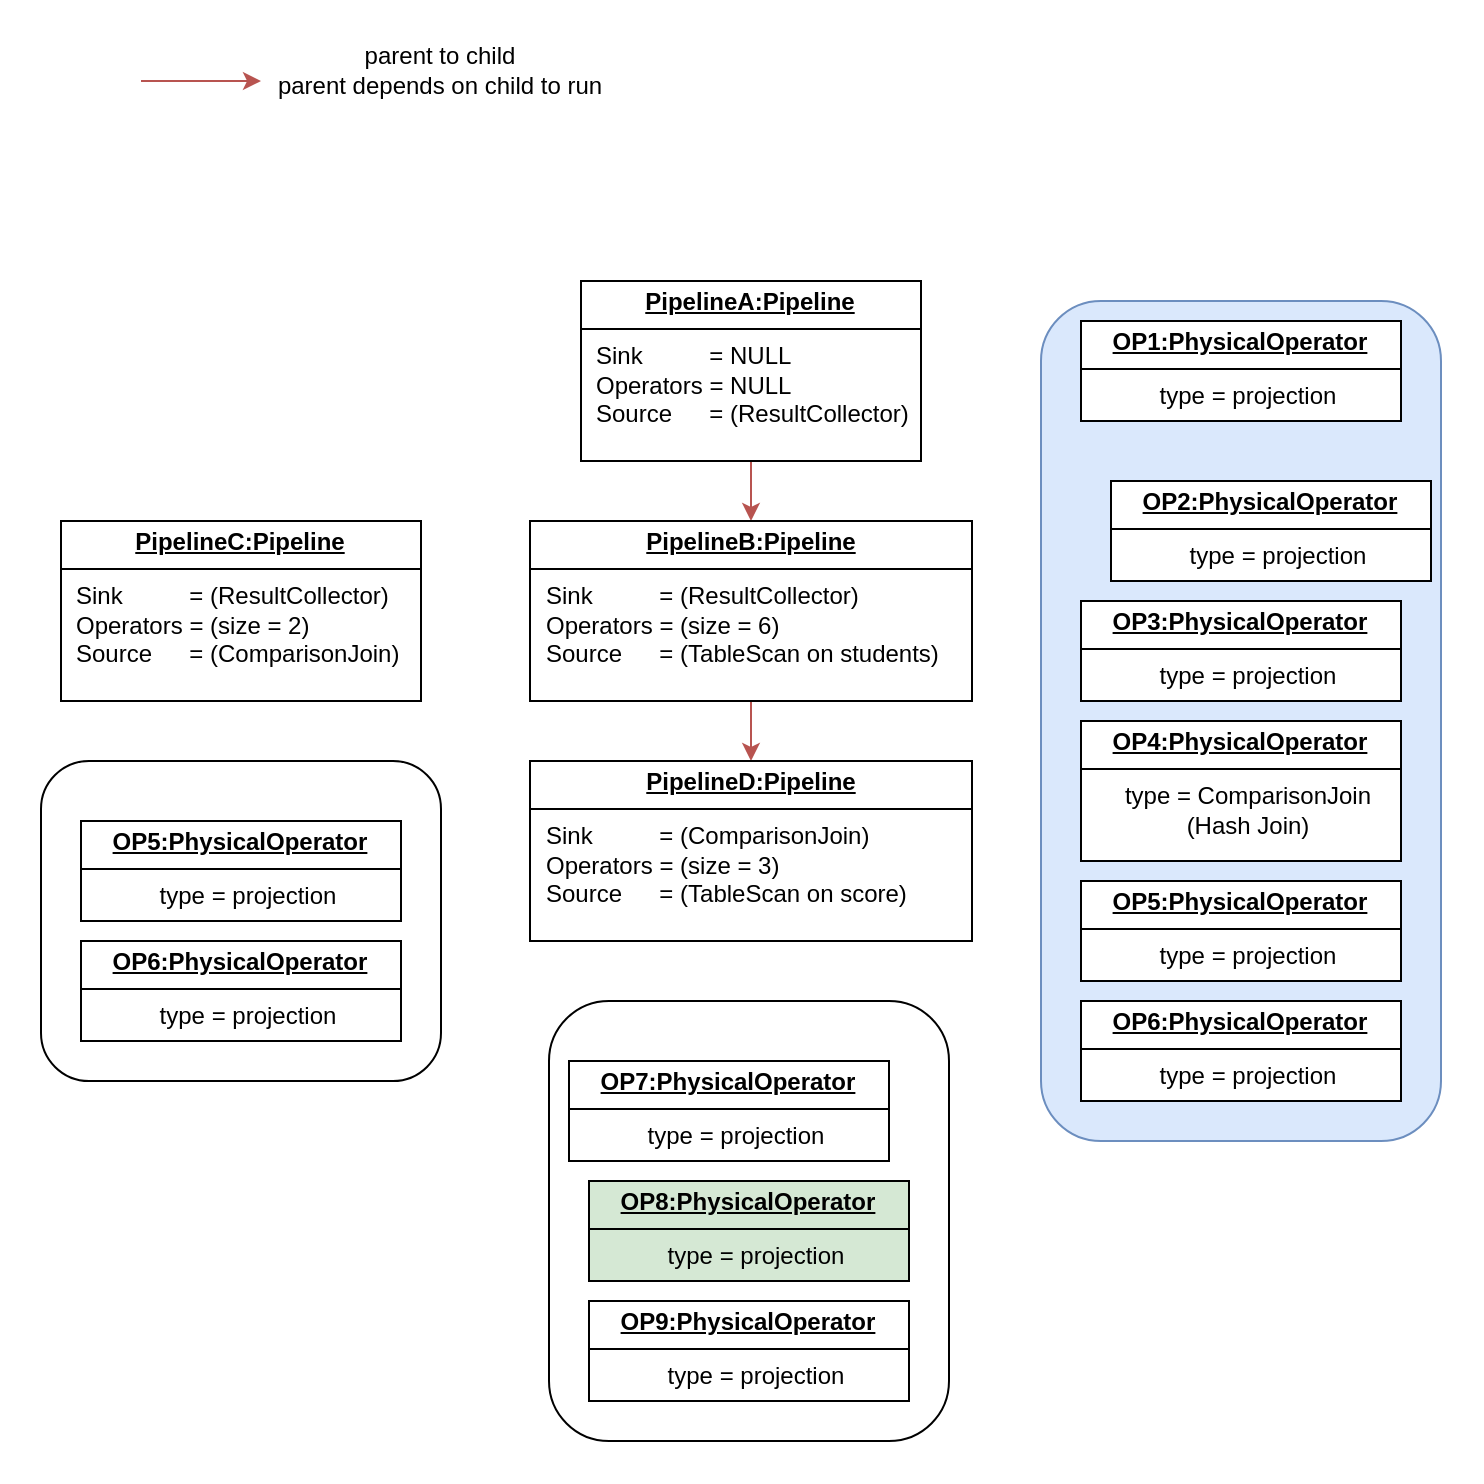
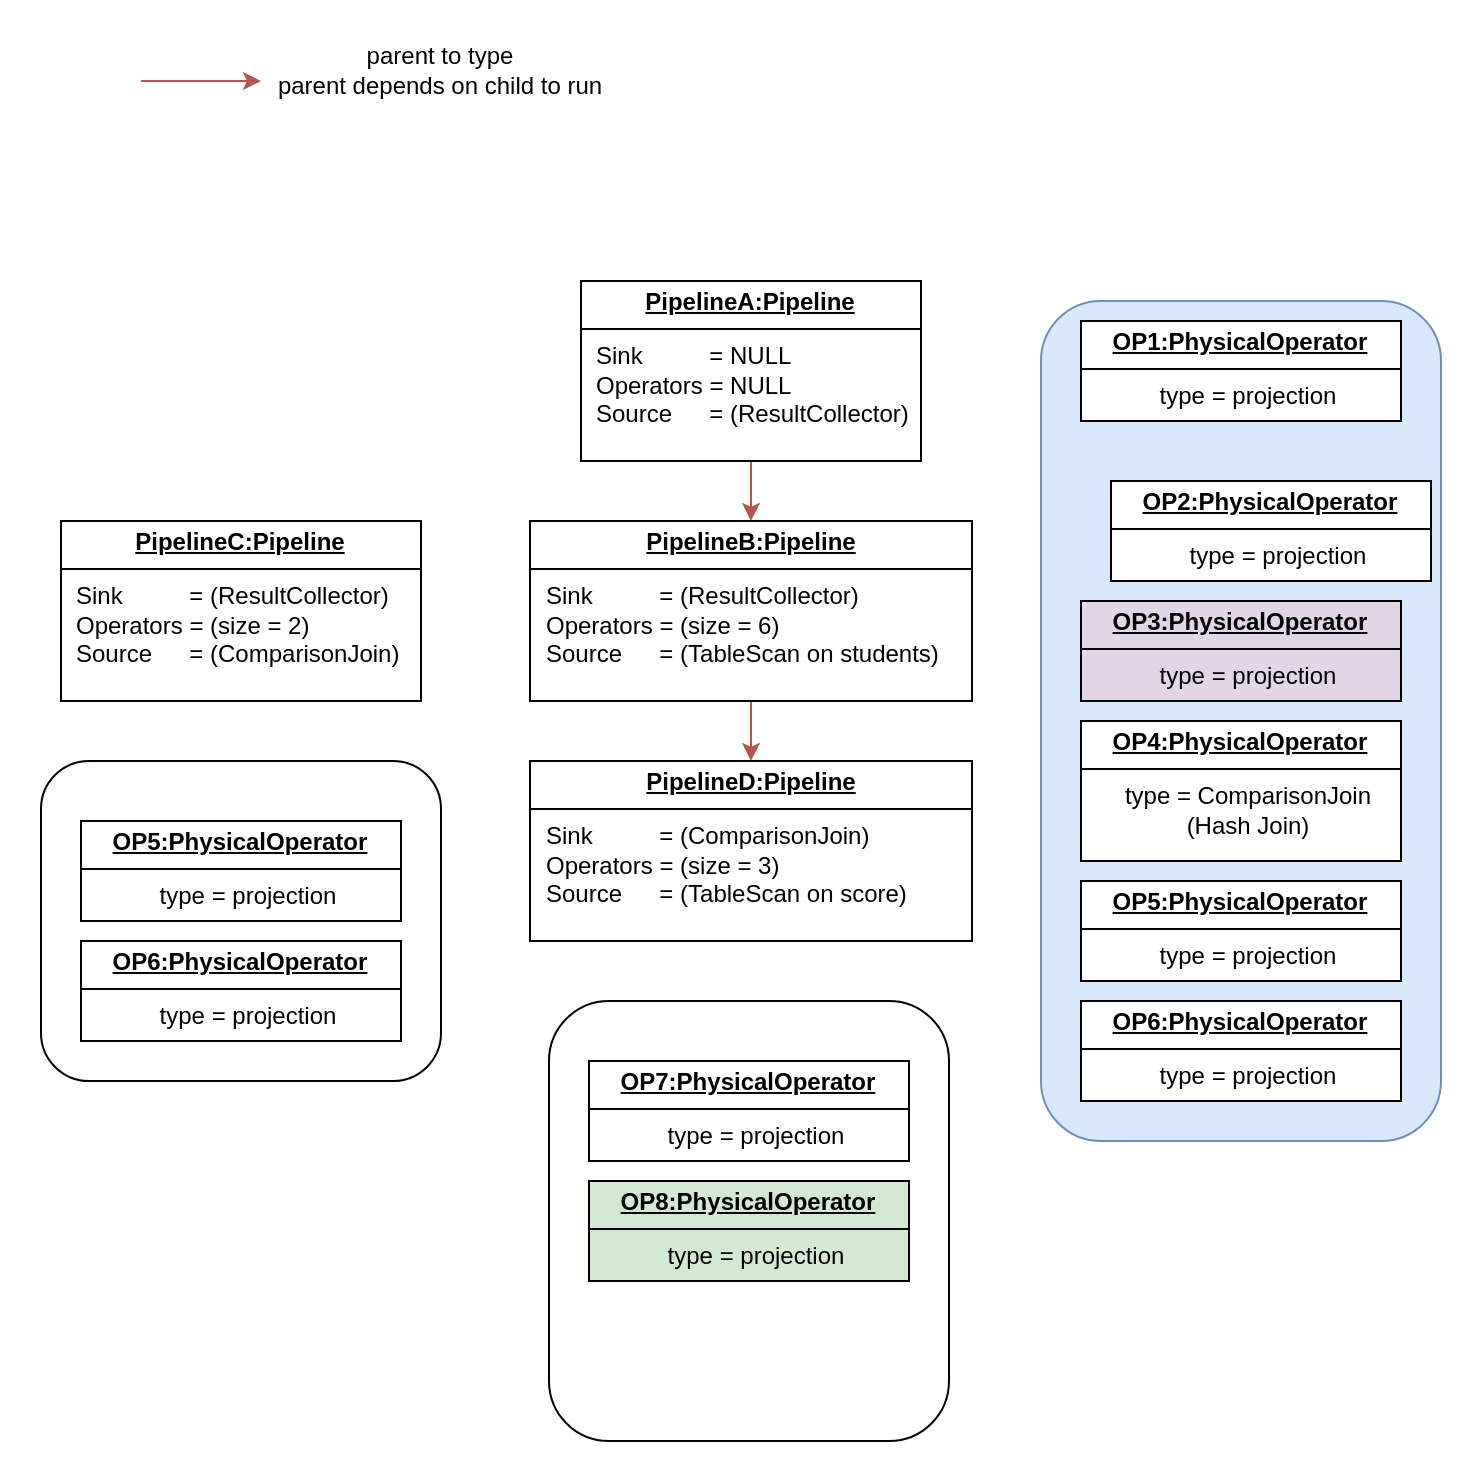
node "parent to child parent depends on child to run": label "parent to child parent depends on child to run" -> "parent to type parent depends on child to run"
node "OP3:PhysicalOperator type = projection": fillcolor #ffffff -> #e1d5e7
node "OP7:PhysicalOperator type = projection": moved (729, 1111) -> (749, 1111)
node "OP9:PhysicalOperator type = projection": removed
